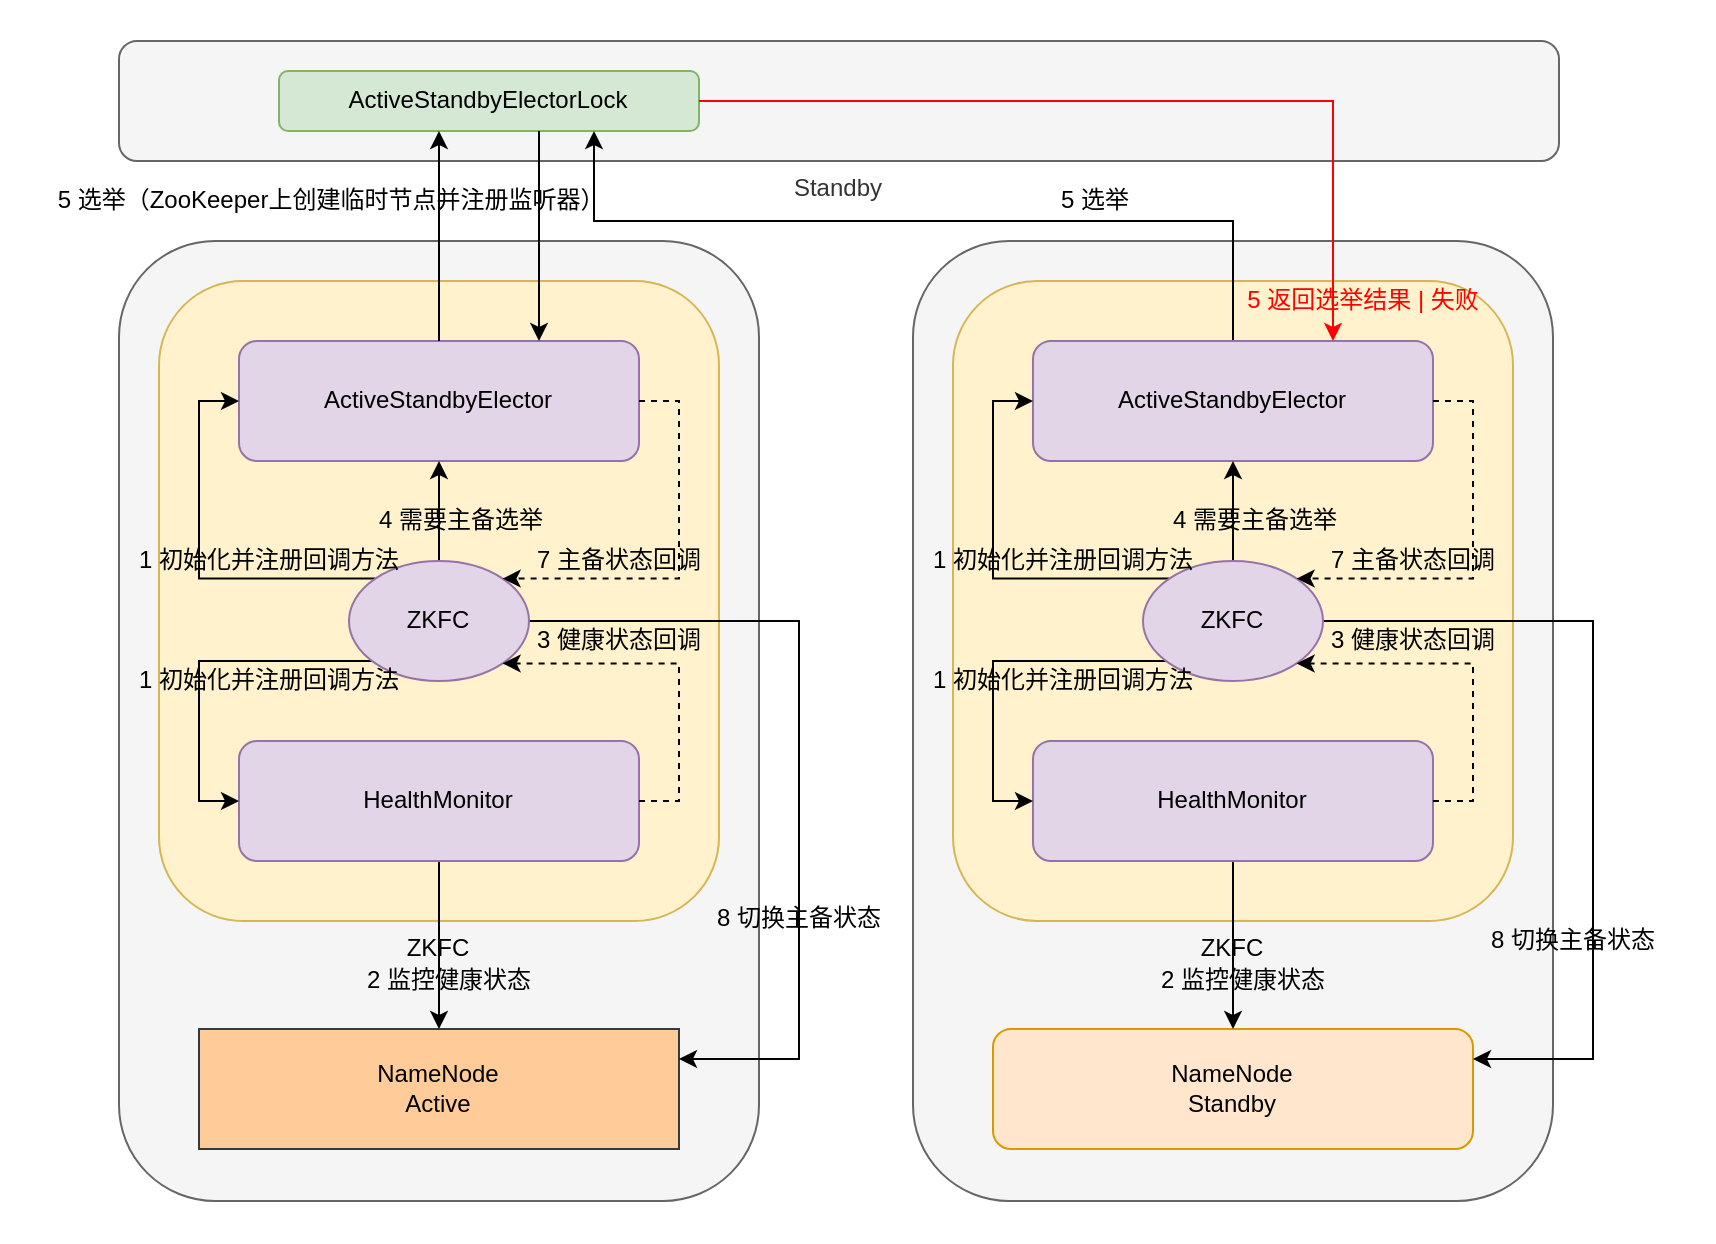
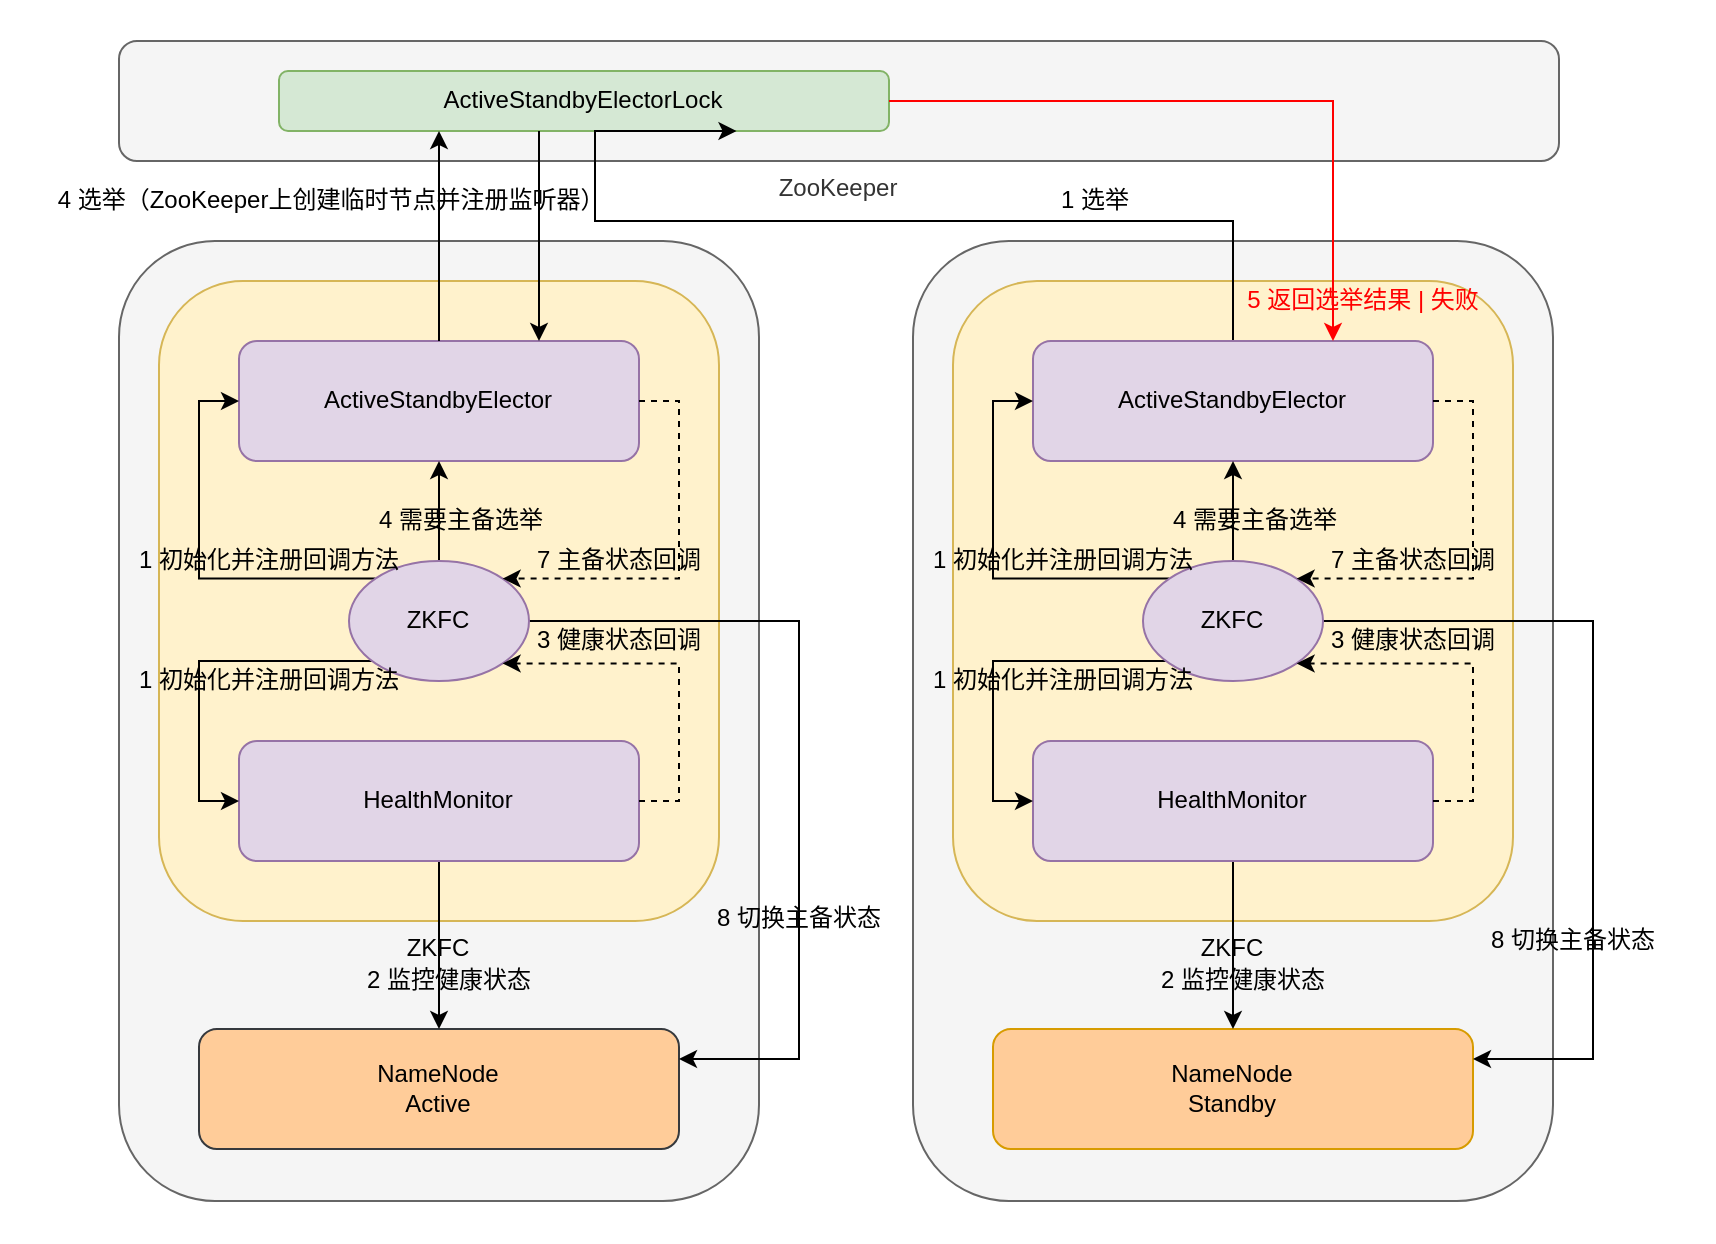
node "ActiveStandbyElectorLock": size 420x60 -> 610x60
node "Standby": label "Standby" -> "ZooKeeper"
node "5 选举（ZooKeeper上创建临时节点并注册监听器）": label "5 选举（ZooKeeper上创建临时节点并注册监听器）" -> "4 选举（ZooKeeper上创建临时节点并注册监听器）"
node "5 选举": label "5 选举" -> "1 选举"
node "NameNode Active": shape rectangle -> rounded rectangle
node "NameNode Standby": fillcolor #ffe6cc -> #ffcc99
